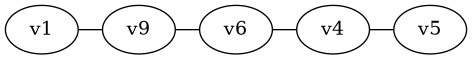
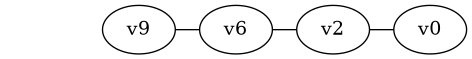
node "v1": removed
node "v4": label "v4" -> "v2"
node "v5": label "v5" -> "v0"
